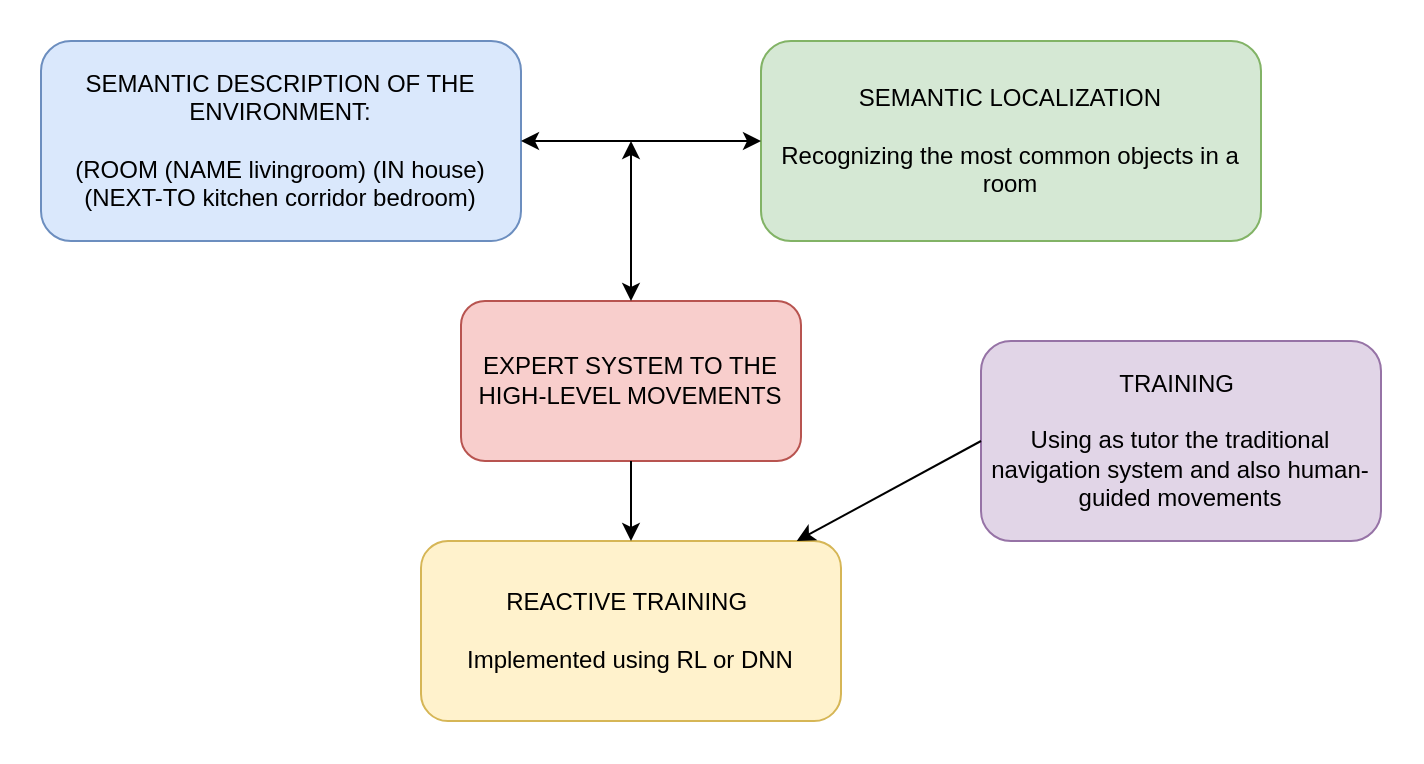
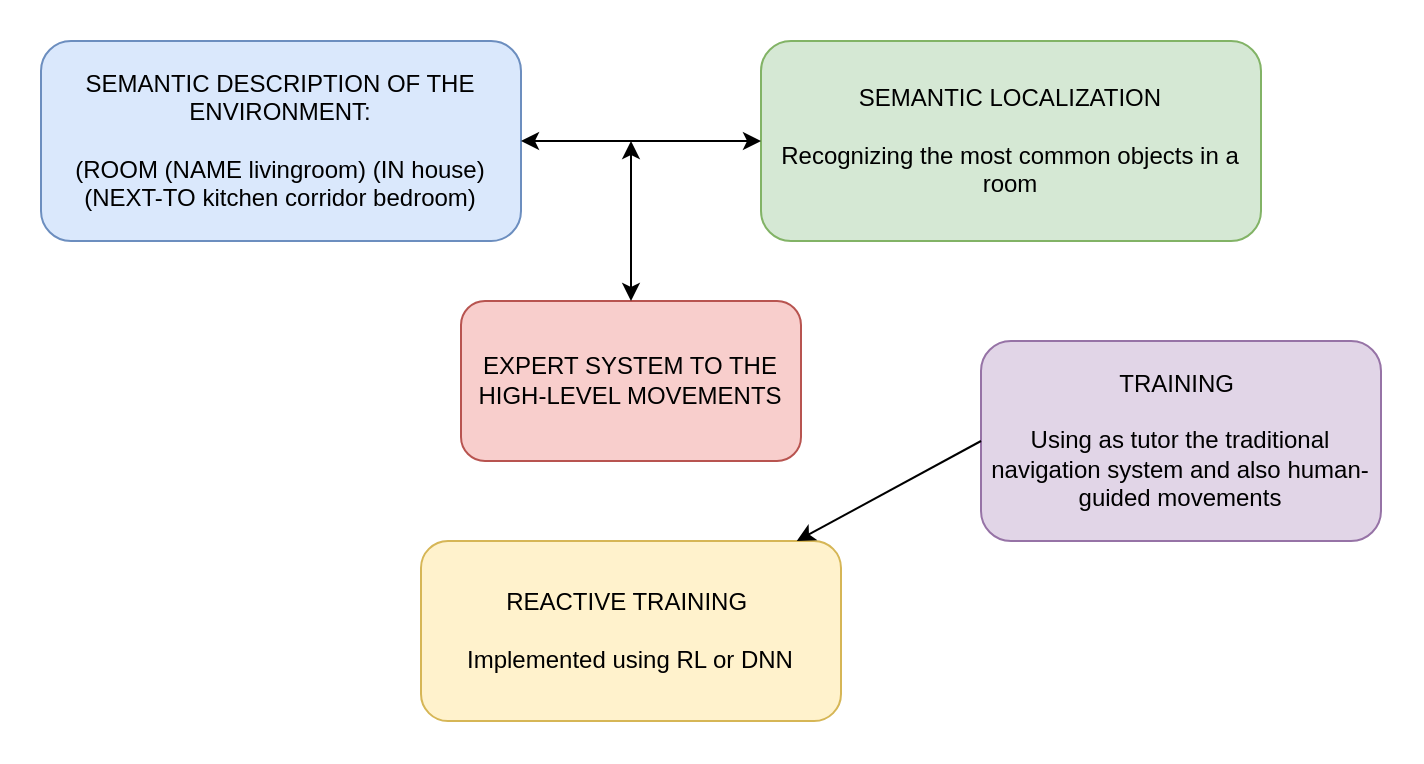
edge "EXPERT SYSTEM TO THE HIGH-LEVEL MOVEMENTS" -> "REACTIVE TRAINING Implemented using RL or DNN": removed
